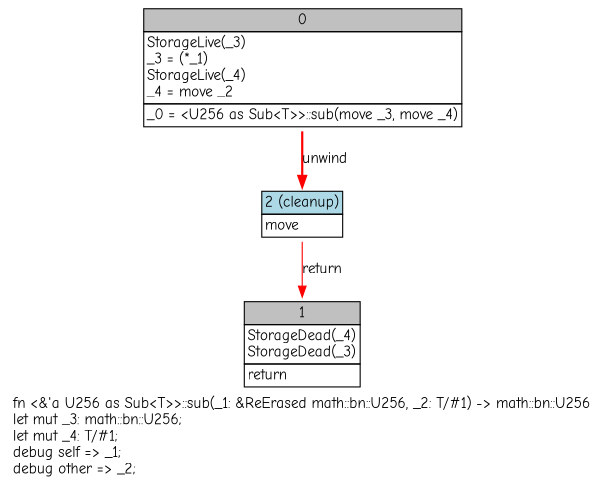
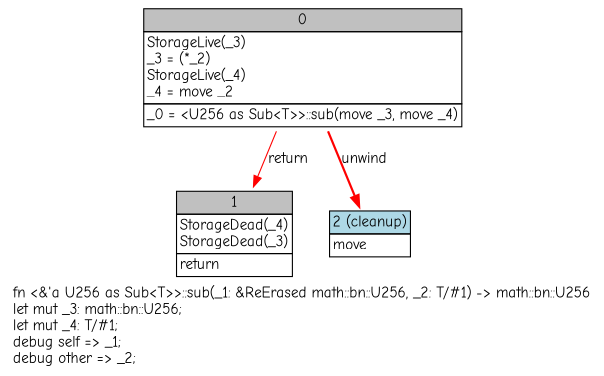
node "0": text "_3 = (*_1)" -> "_3 = (*_2)"
edge "2 (cleanup)" -> "1": now "0" -> "1"
